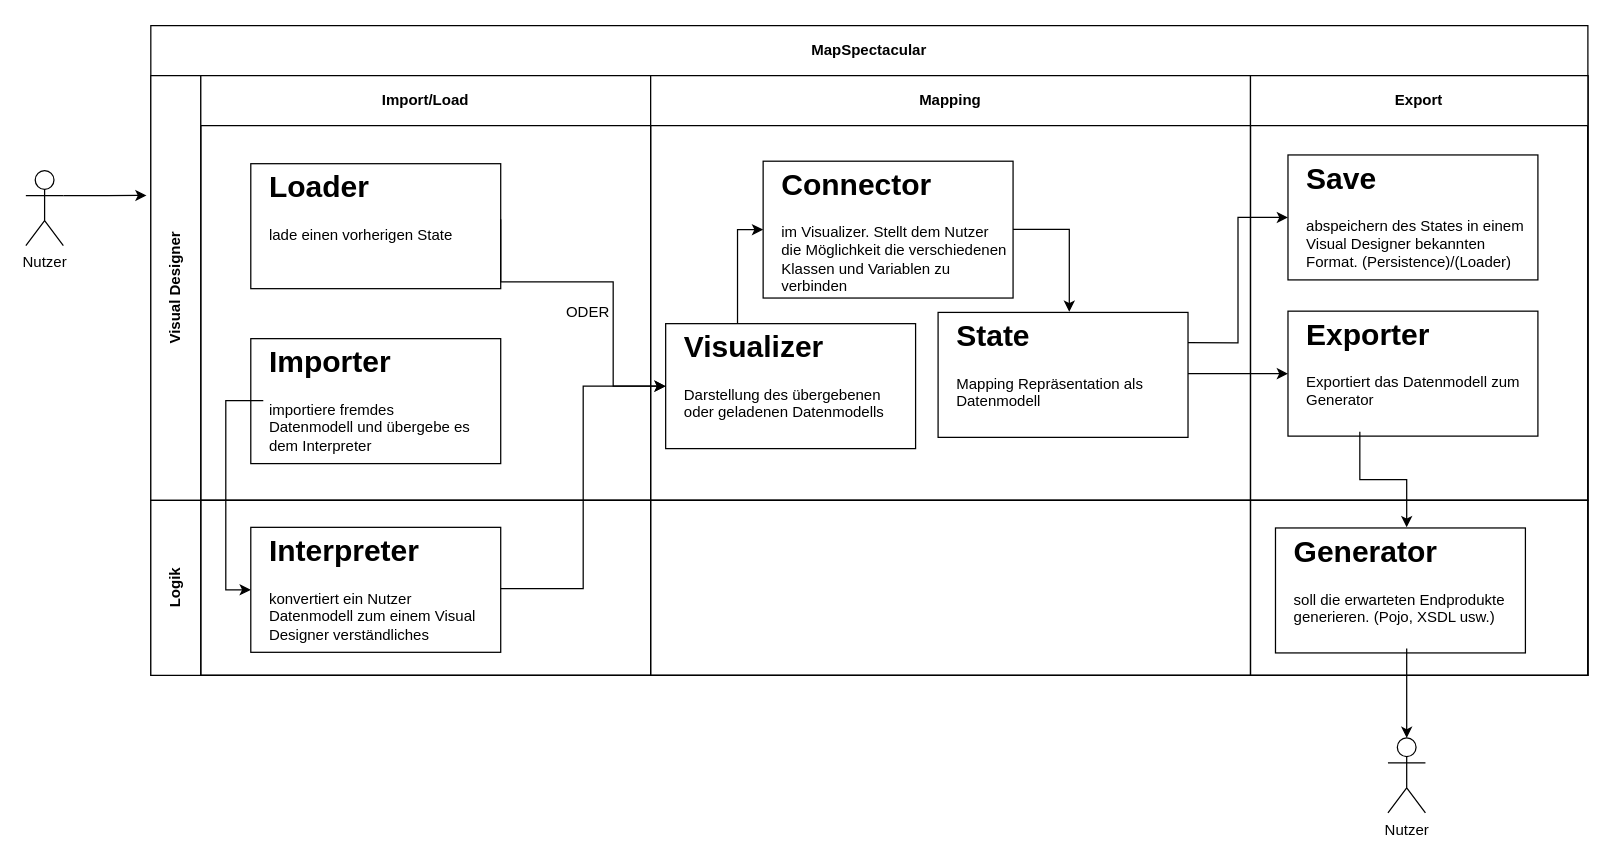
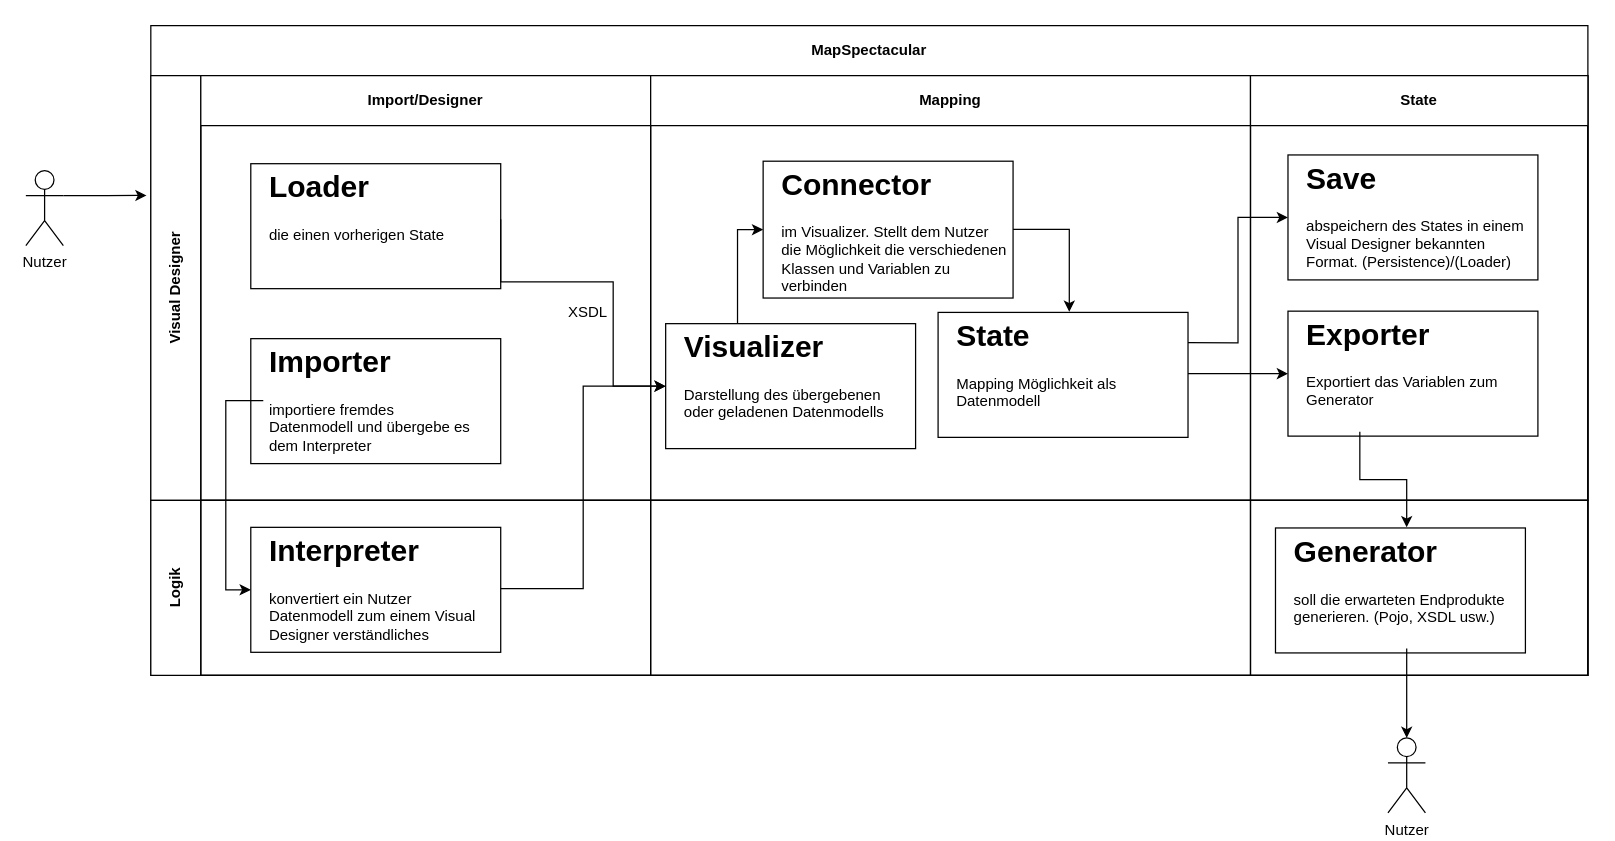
node "Import/Load": label "Import/Load" -> "Import/Designer"
node "Export": label "Export" -> "State"
node "Loaderlade einen vorherigen State": label "Loaderlade einen vorherigen State" -> "Loaderdie einen vorherigen State"
node "ODER": label "ODER" -> "XSDL"
node "ExporterExportiert das Datenmodell zum Generator": label "ExporterExportiert das Datenmodell zum Generator" -> "ExporterExportiert das Variablen zum Generator"
node "StateMapping Repräsentation als Datenmodell": label "StateMapping Repräsentation als Datenmodell" -> "StateMapping Möglichkeit als Datenmodell"
